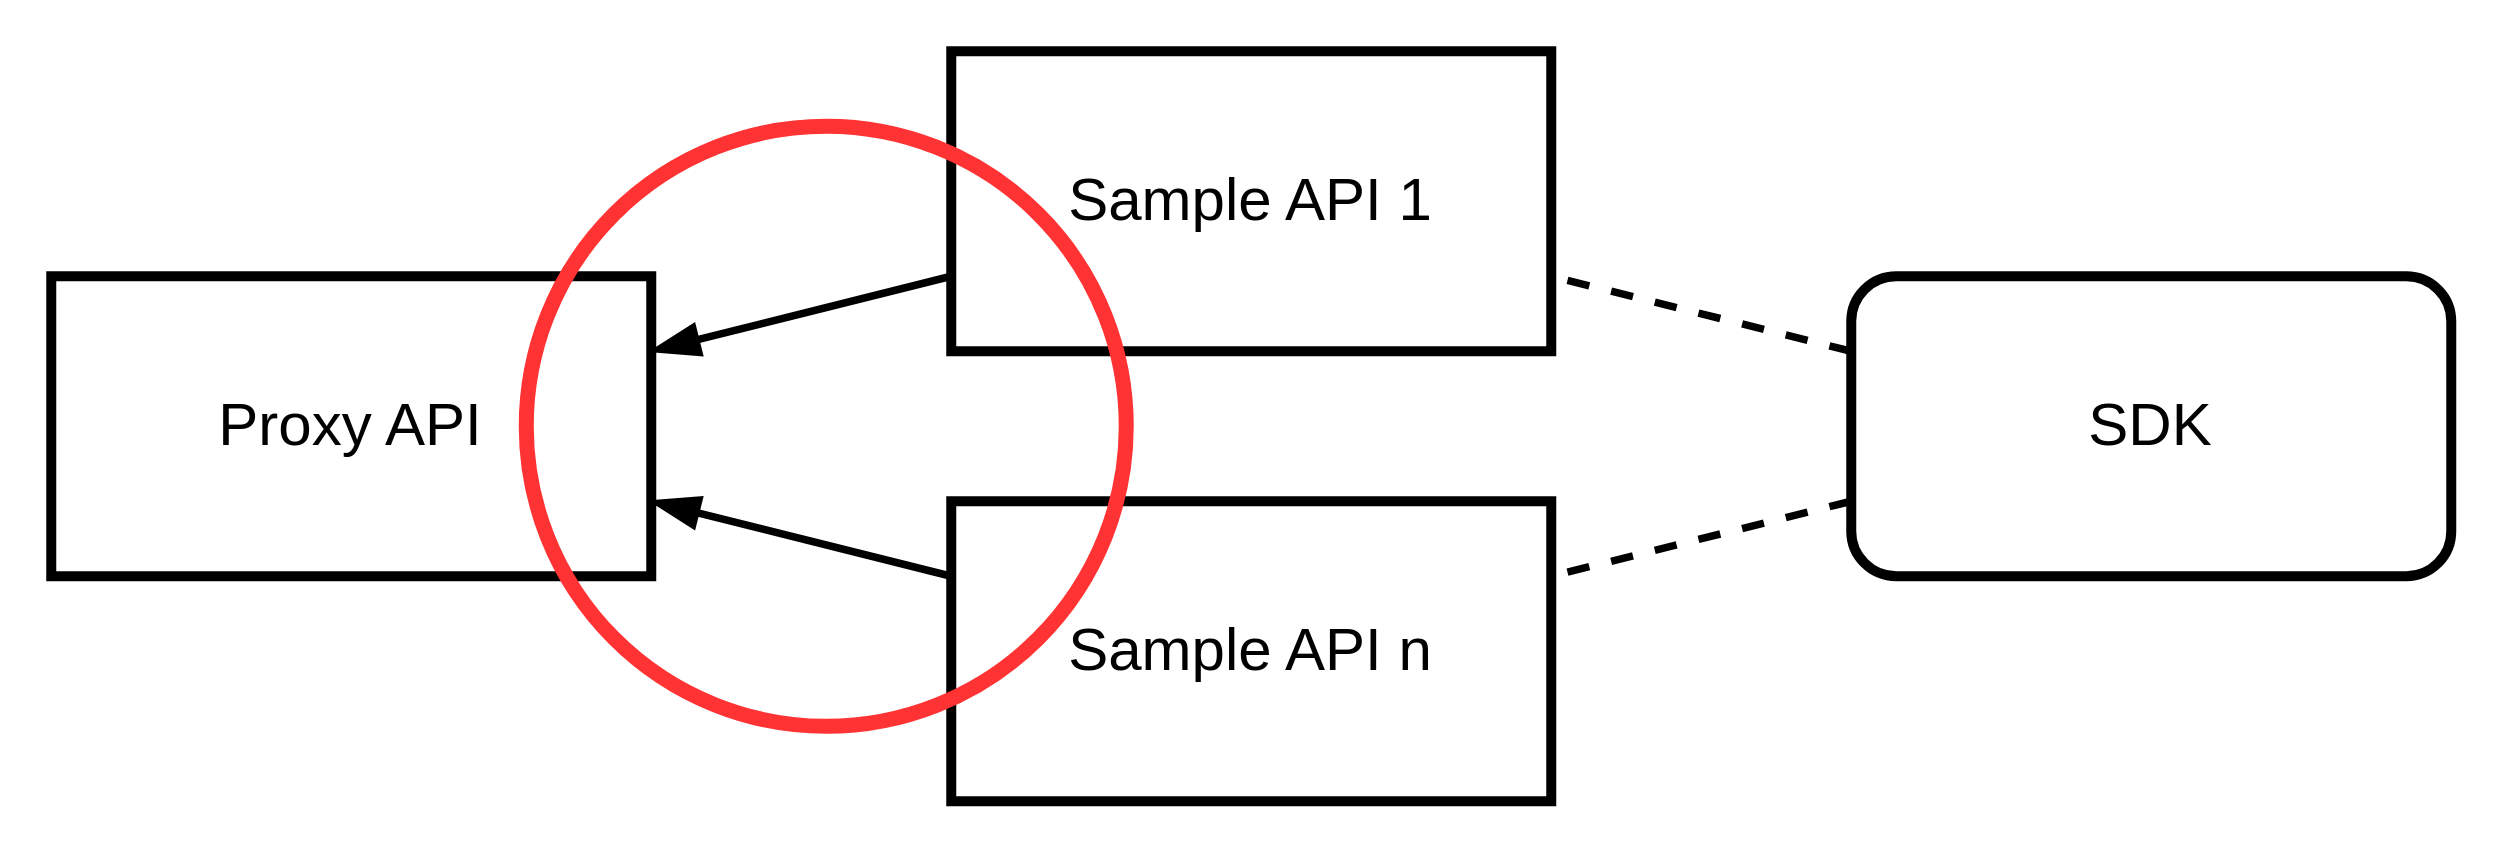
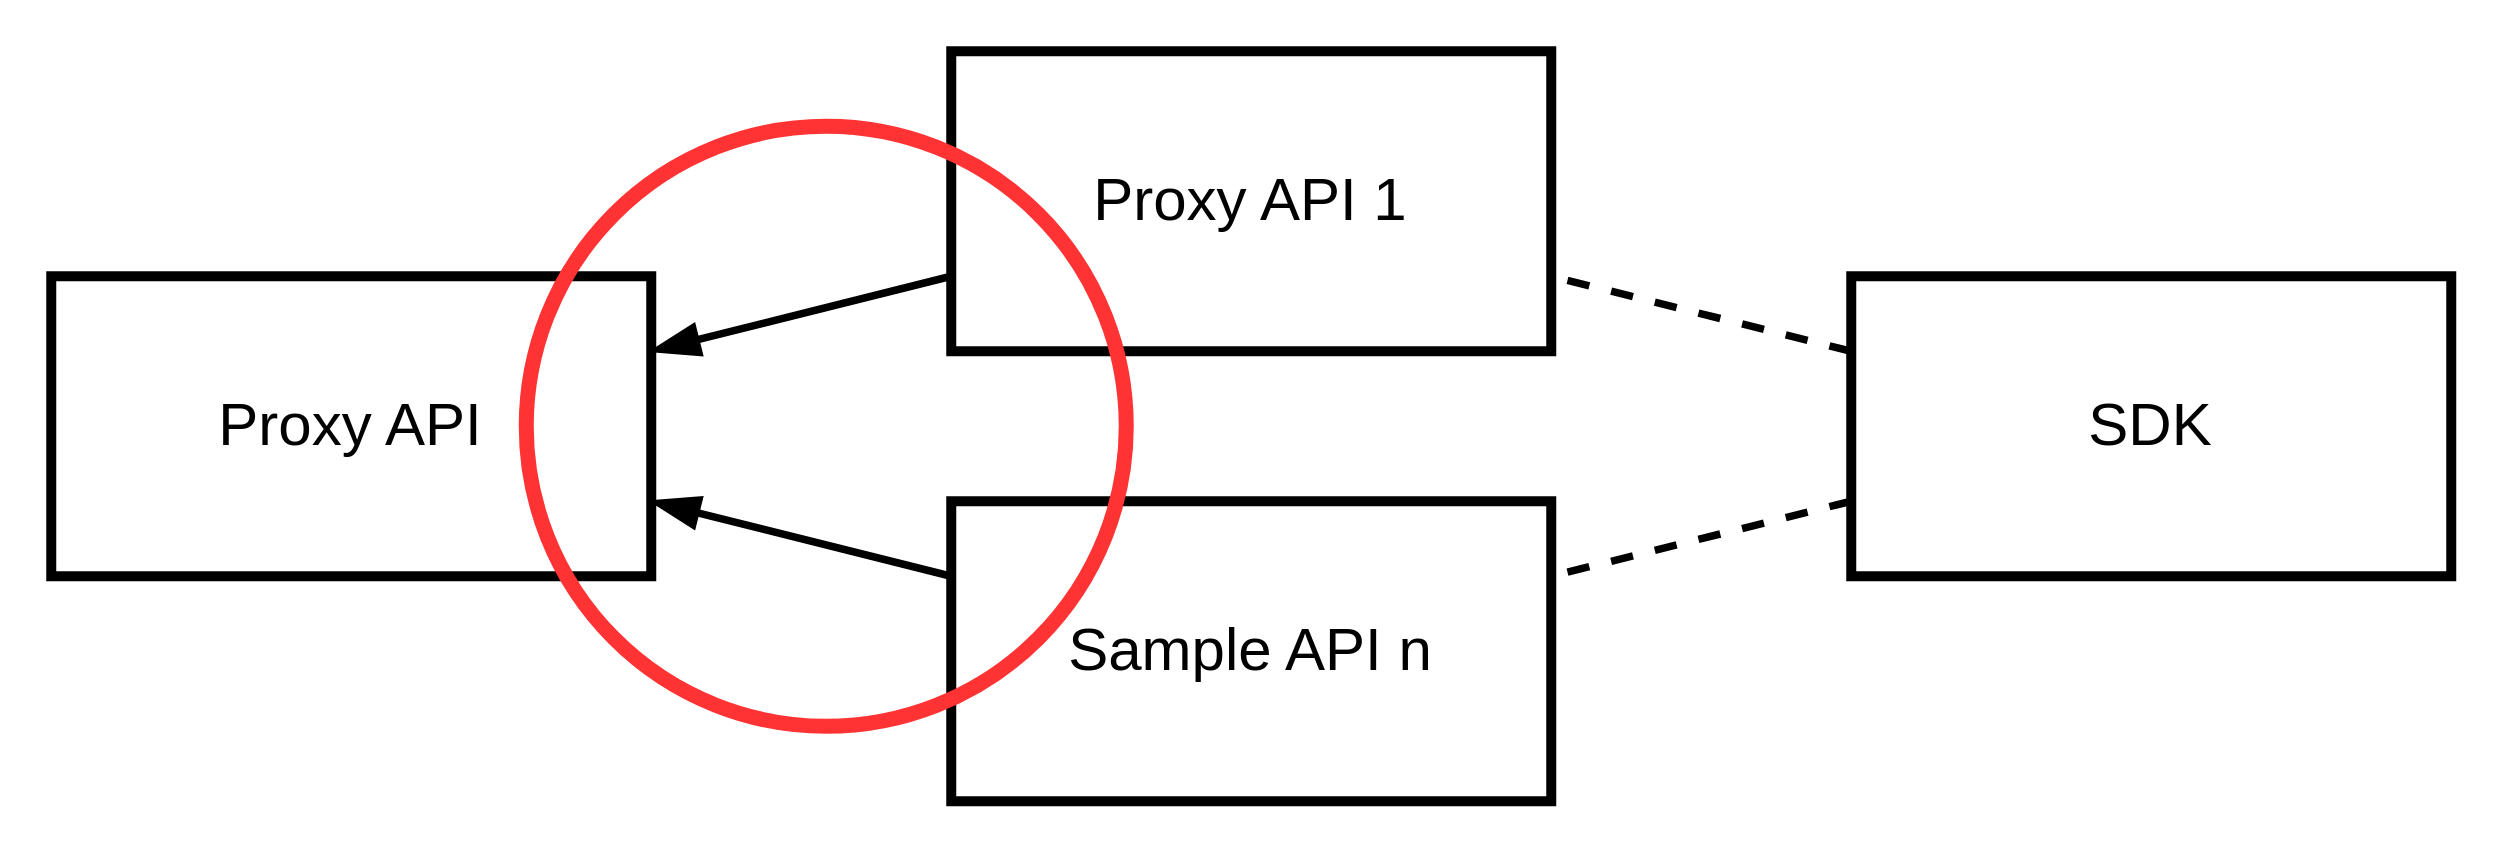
node "Sample API 1": label "Sample API 1" -> "Proxy API 1"
node "SDK": shape rounded rectangle -> rectangle
